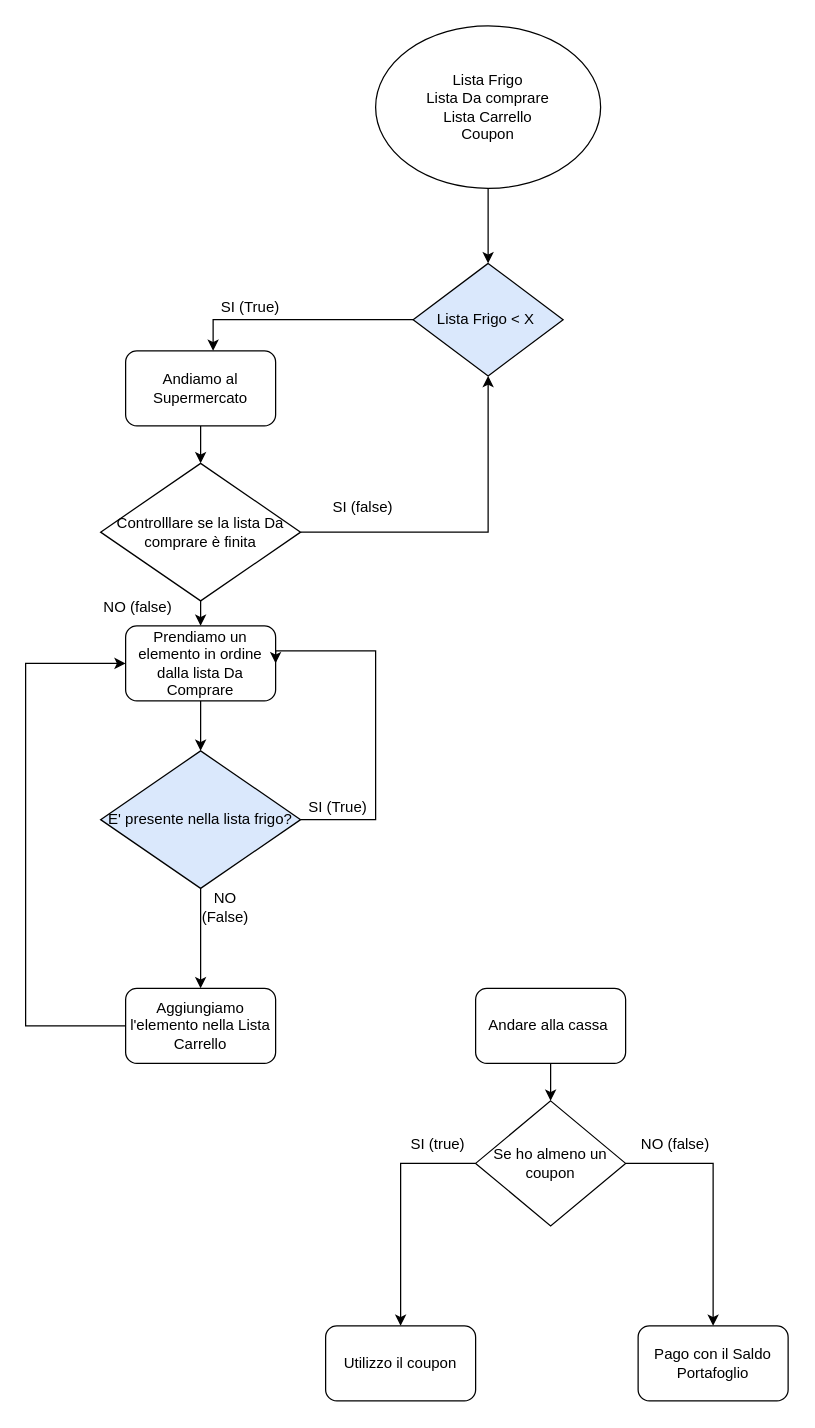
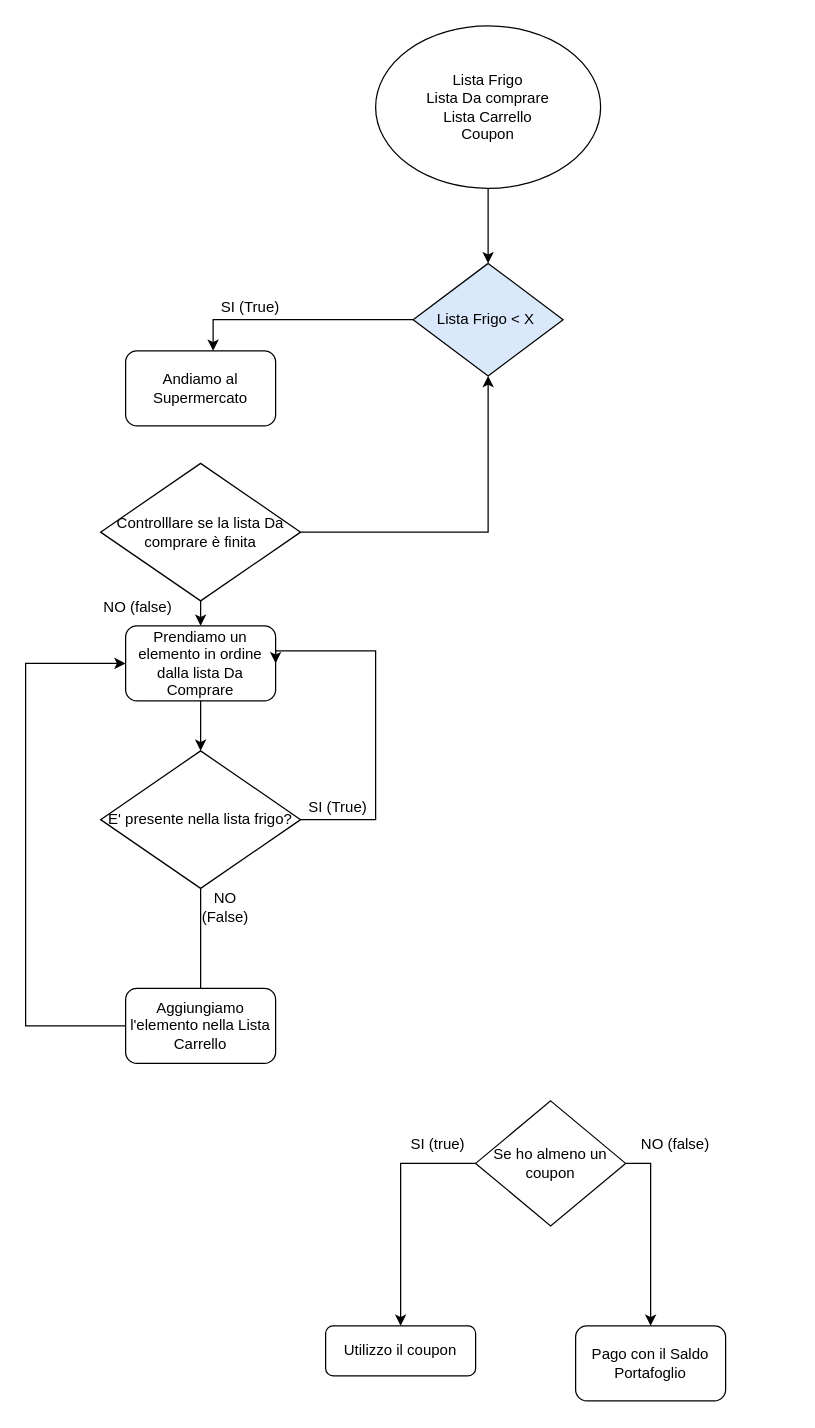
edge "Andiamo al Supermercato" -> "Controlllare se la lista Da comprare è finita": removed
node "SI (false)": removed
node "E' presente nella lista frigo?": fillcolor #dae8fc -> #ffffff
edge "E' presente nella lista frigo?" -> "Aggiungiamo l'elemento nella Lista Carrello": arrowhead classic -> none
node "Andare alla cassa": removed
edge "Andare alla cassa" -> "Se ho almeno un coupon": removed
node "Utilizzo il coupon": size 150x75 -> 150x50
node "Pago con il Saldo Portafoglio": moved (713, 1363) -> (651, 1363)
